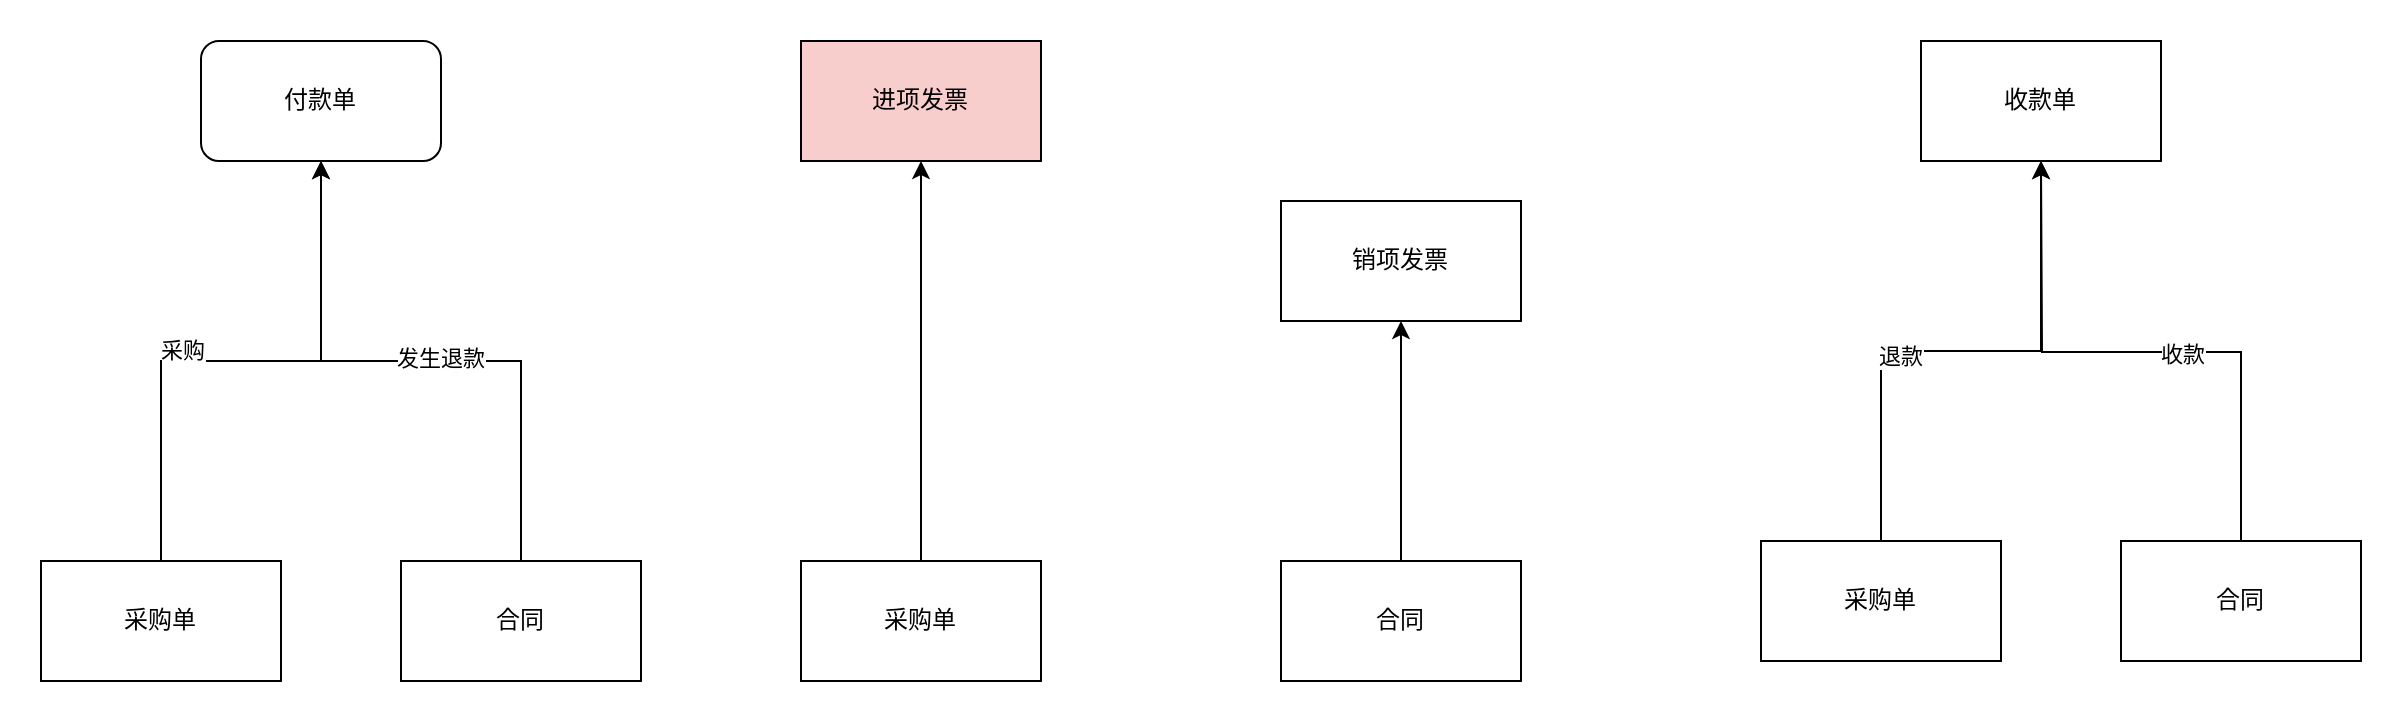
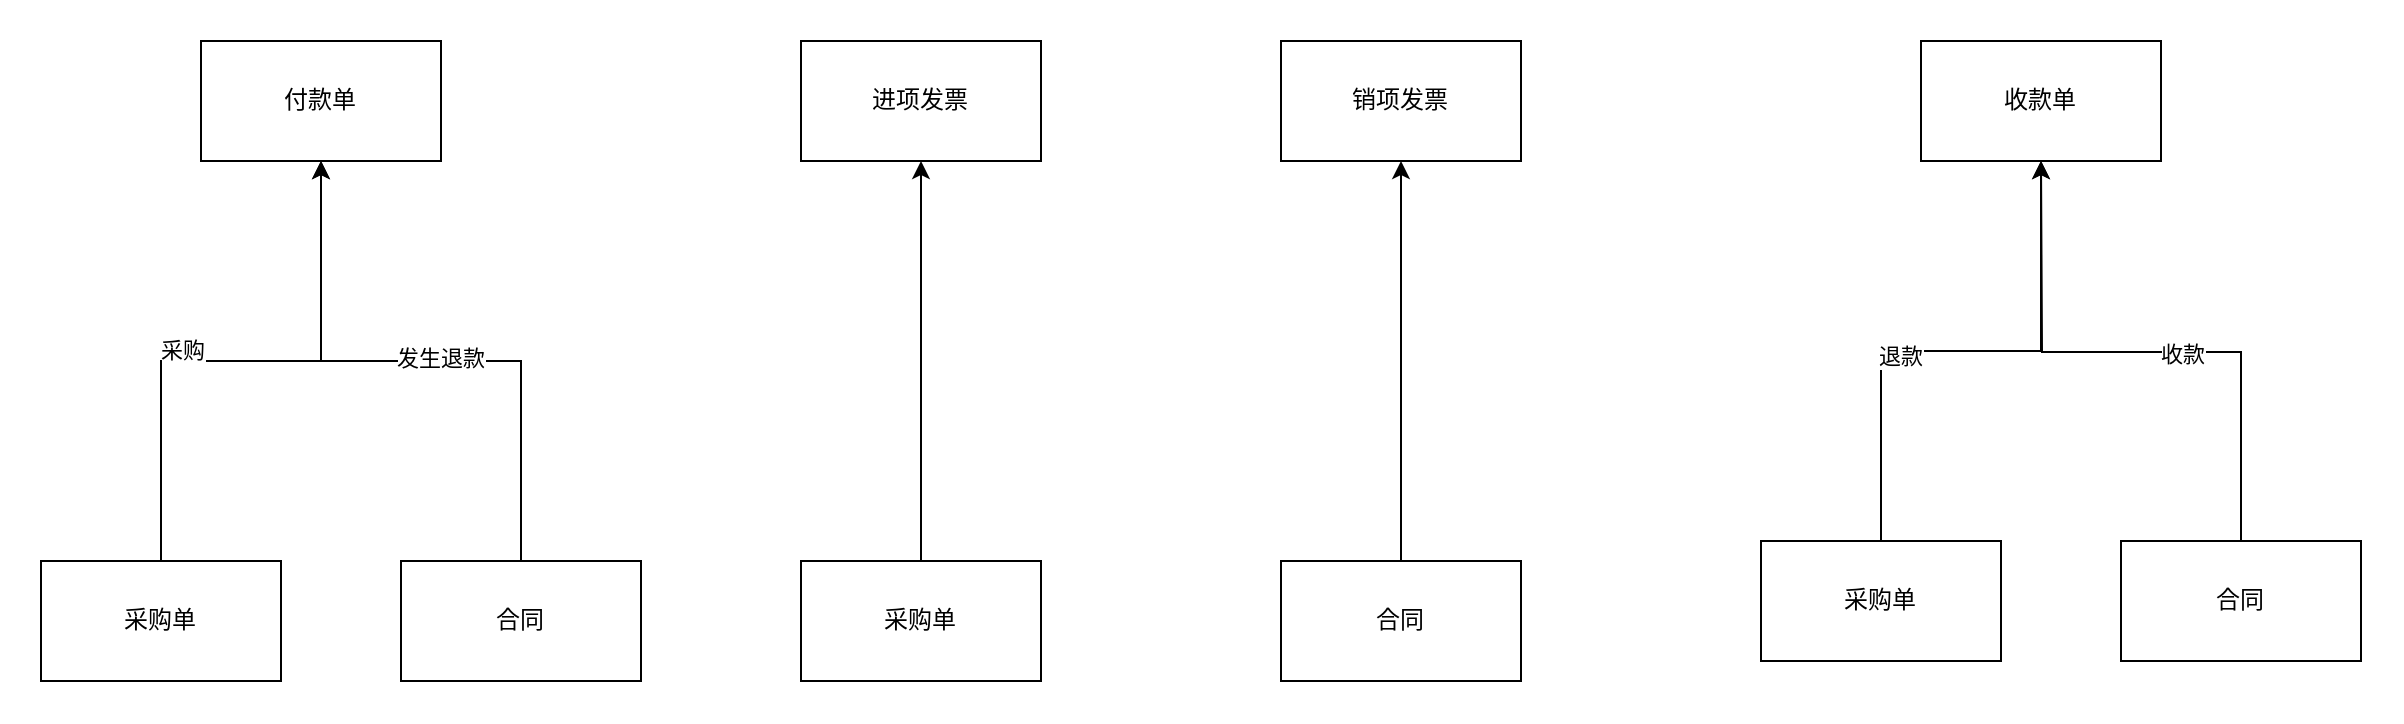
node "付款单": shape rounded rectangle -> rectangle
node "进项发票": fillcolor #f8cecc -> #ffffff
node "销项发票": moved (1401, 261) -> (1401, 101)
